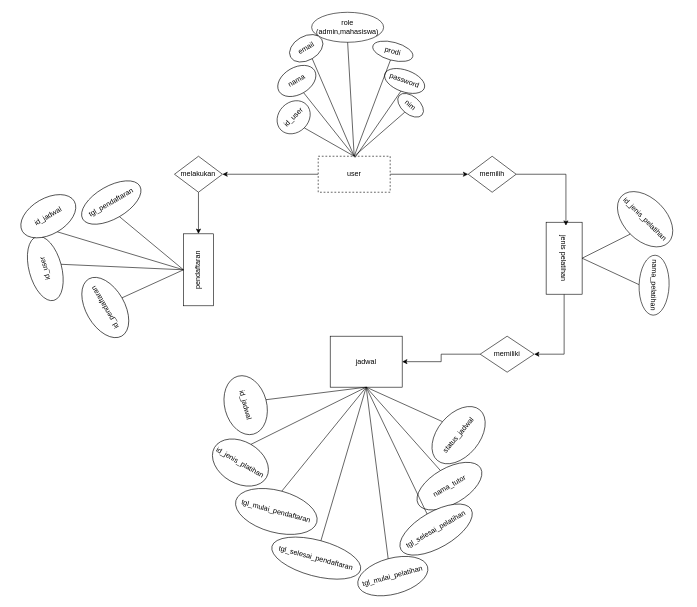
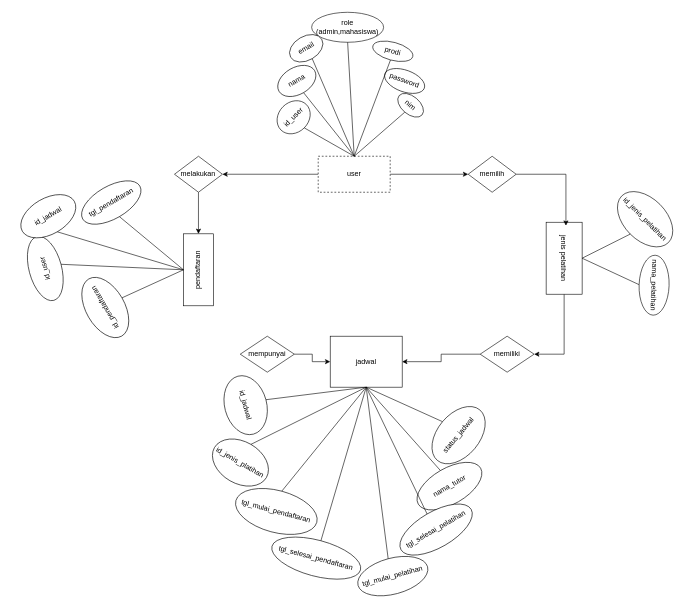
edge "password" -- "user": removed
node "mempunyai": added
edge "mempunyai" -> "jadwal": added
